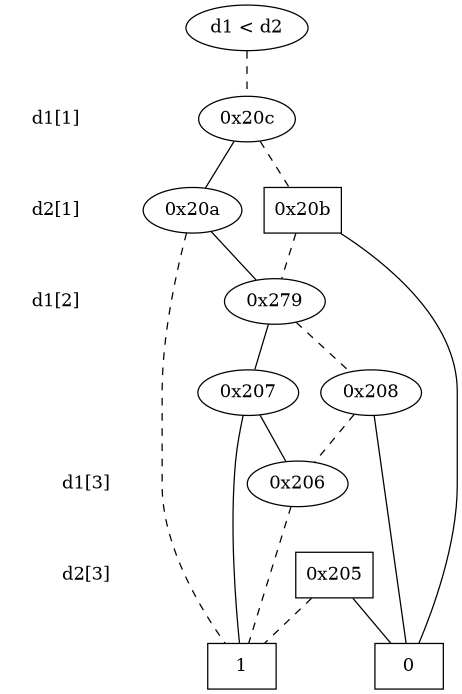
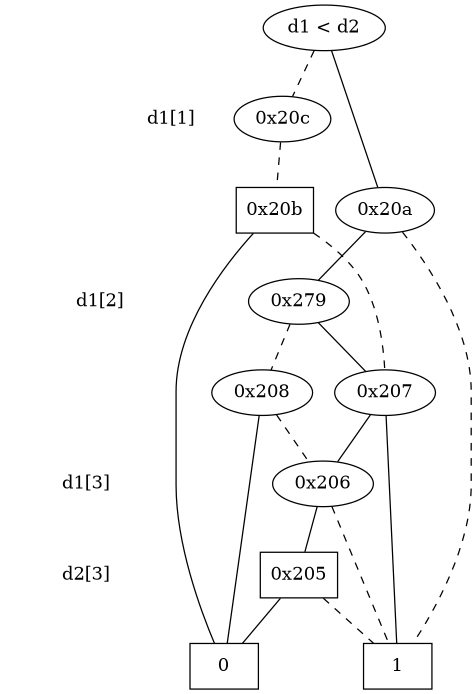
edge "0x20c" -- "0x20a": now "d1 < d2" -- "0x20a"
node "d2[1]": removed
edge "0x20b" -- "0x279": now "0x20b" -- "0x207"
edge "0x206" -- "0x205": added
